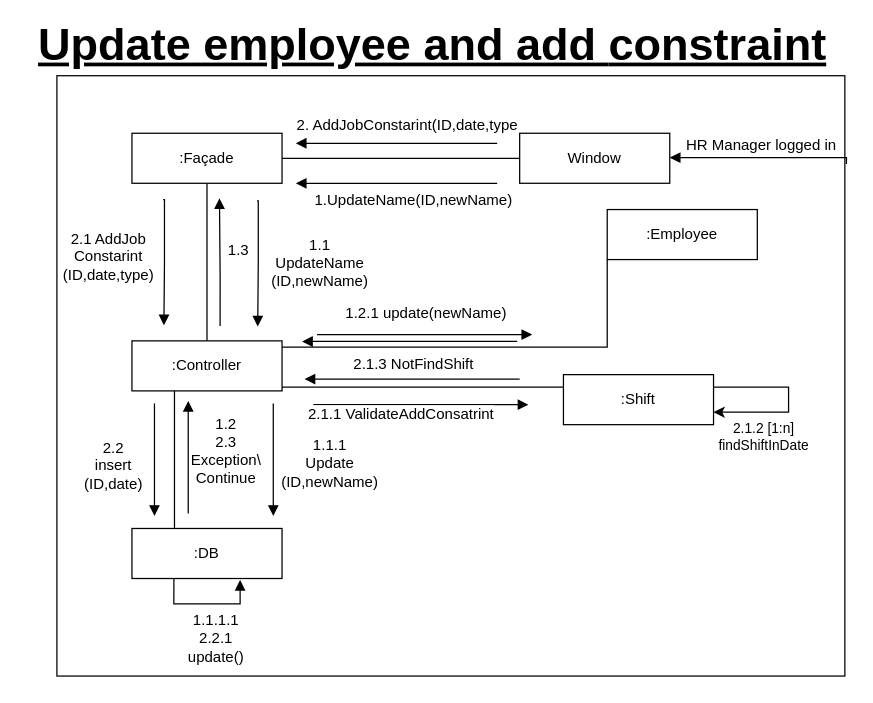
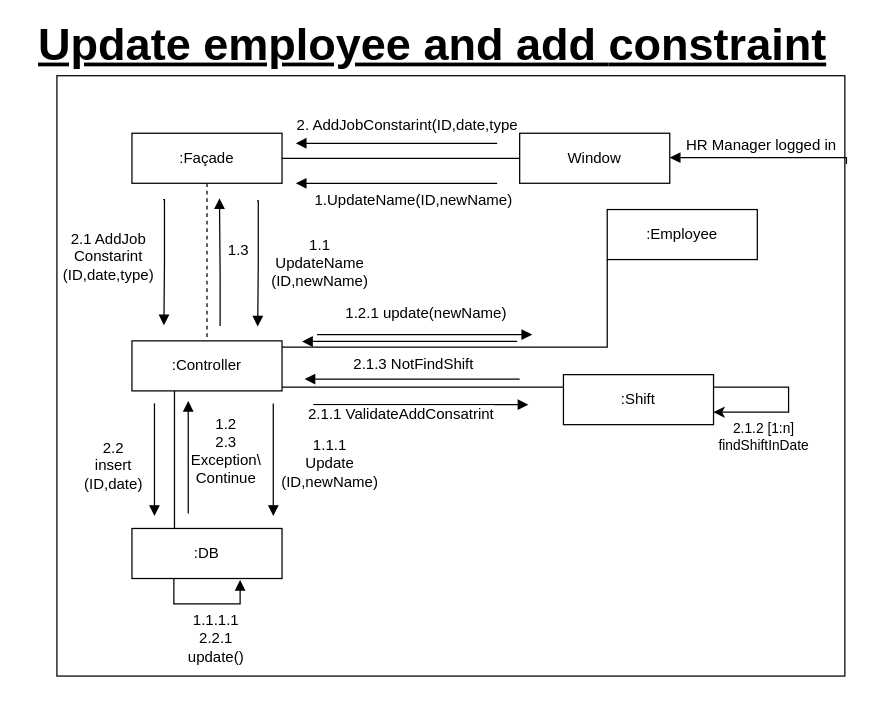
edge ":Façade" -- ":Controller": style solid -> dashed
